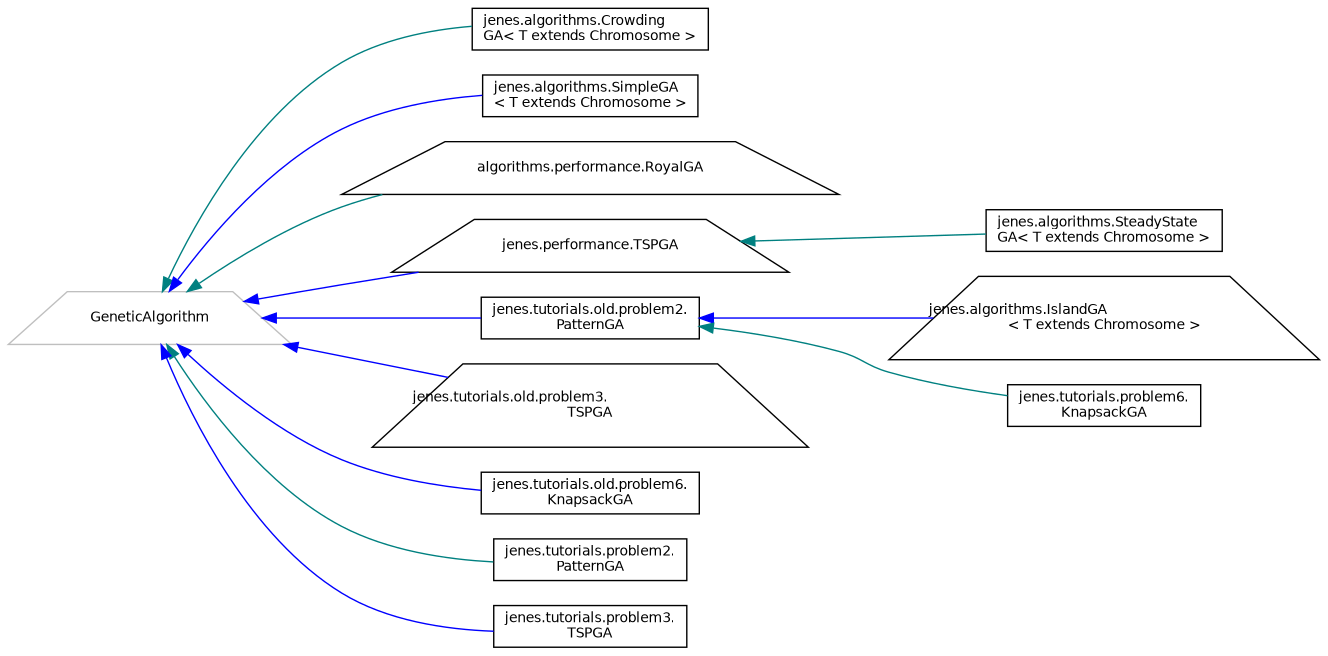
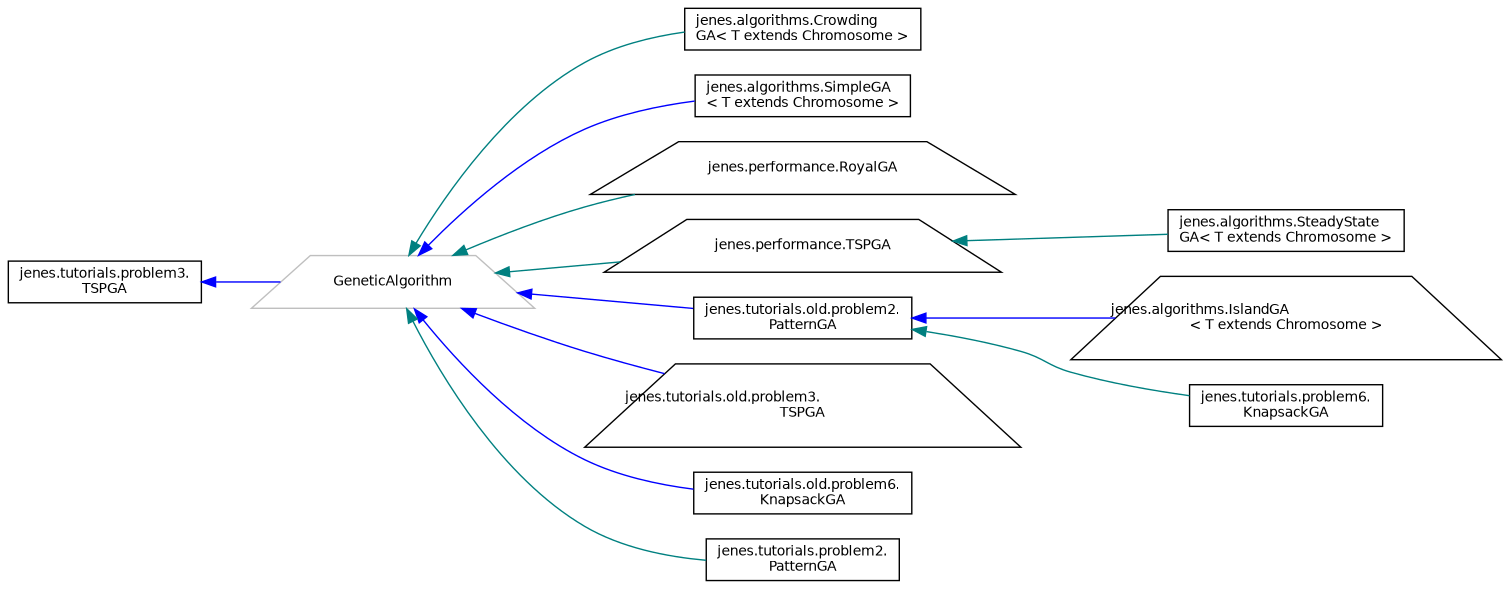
node "algorithms.performance.RoyalGA": label "algorithms.performance.RoyalGA" -> "jenes.performance.RoyalGA"
edge "jenes.performance.TSPGA" -> "GeneticAlgorithm": color blue -> teal
edge "jenes.tutorials.problem3. TSPGA" -> "GeneticAlgorithm": reversed
